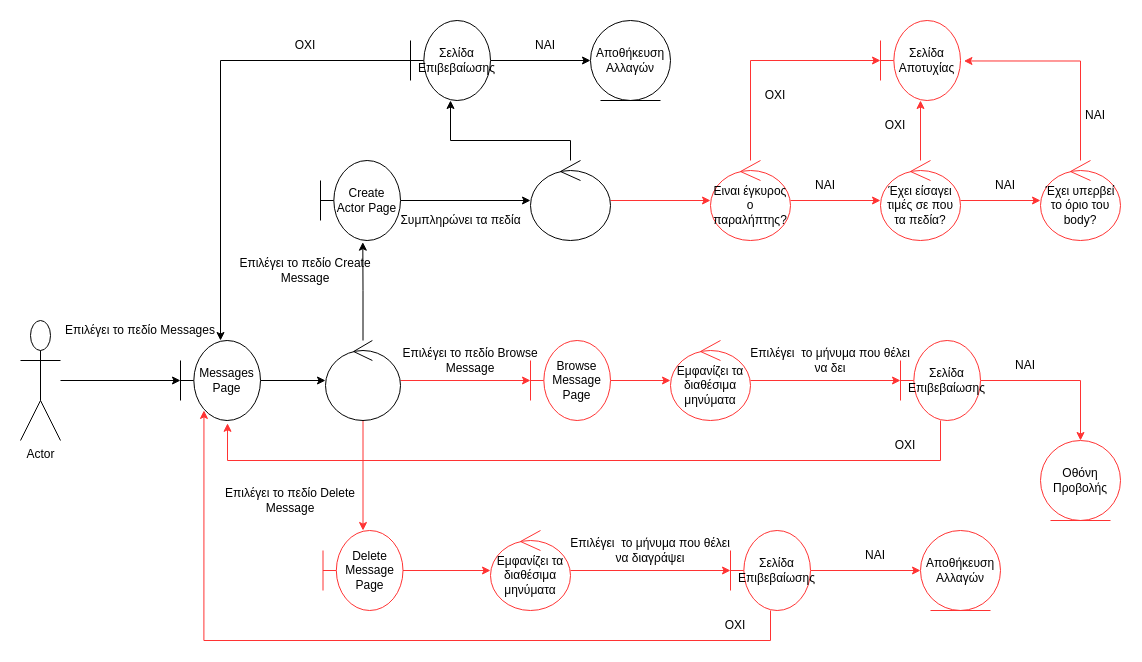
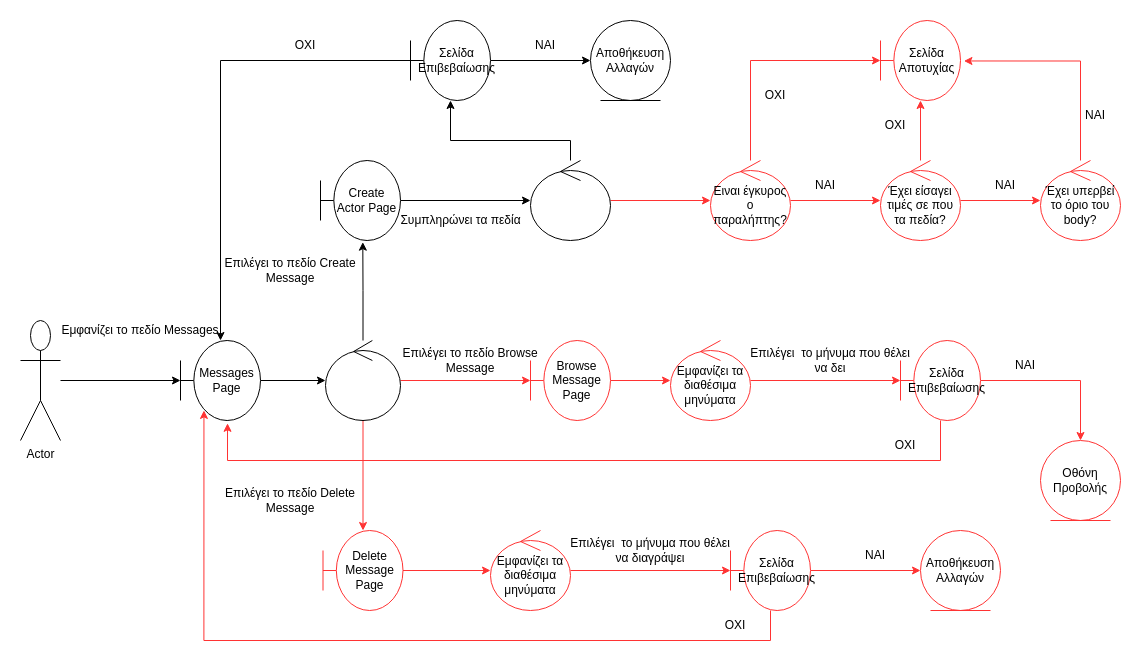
node "Επιλέγει το πεδίο Create Message": moved (306, 271) -> (291, 271)
node "Επιλέγει το πεδίο Messages": label "Επιλέγει το πεδίο Messages" -> "Εμφανίζει το πεδίο Messages"
